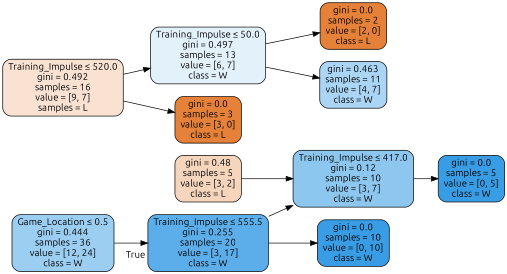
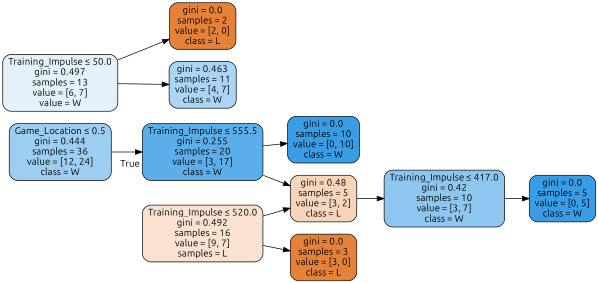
edge "Training_Impulse ≤ 520.0" -> "Training_Impulse ≤ 50.0": now "Training_Impulse ≤ 520.0" -> "gini = 0.48"
node "Training_Impulse ≤ 50.0": text "class = W" -> "value = W"
node "Training_Impulse ≤ 417.0": text "gini = 0.12" -> "gini = 0.42"
edge "Training_Impulse ≤ 555.5" -> "Training_Impulse ≤ 417.0": now "Training_Impulse ≤ 555.5" -> "gini = 0.48"
